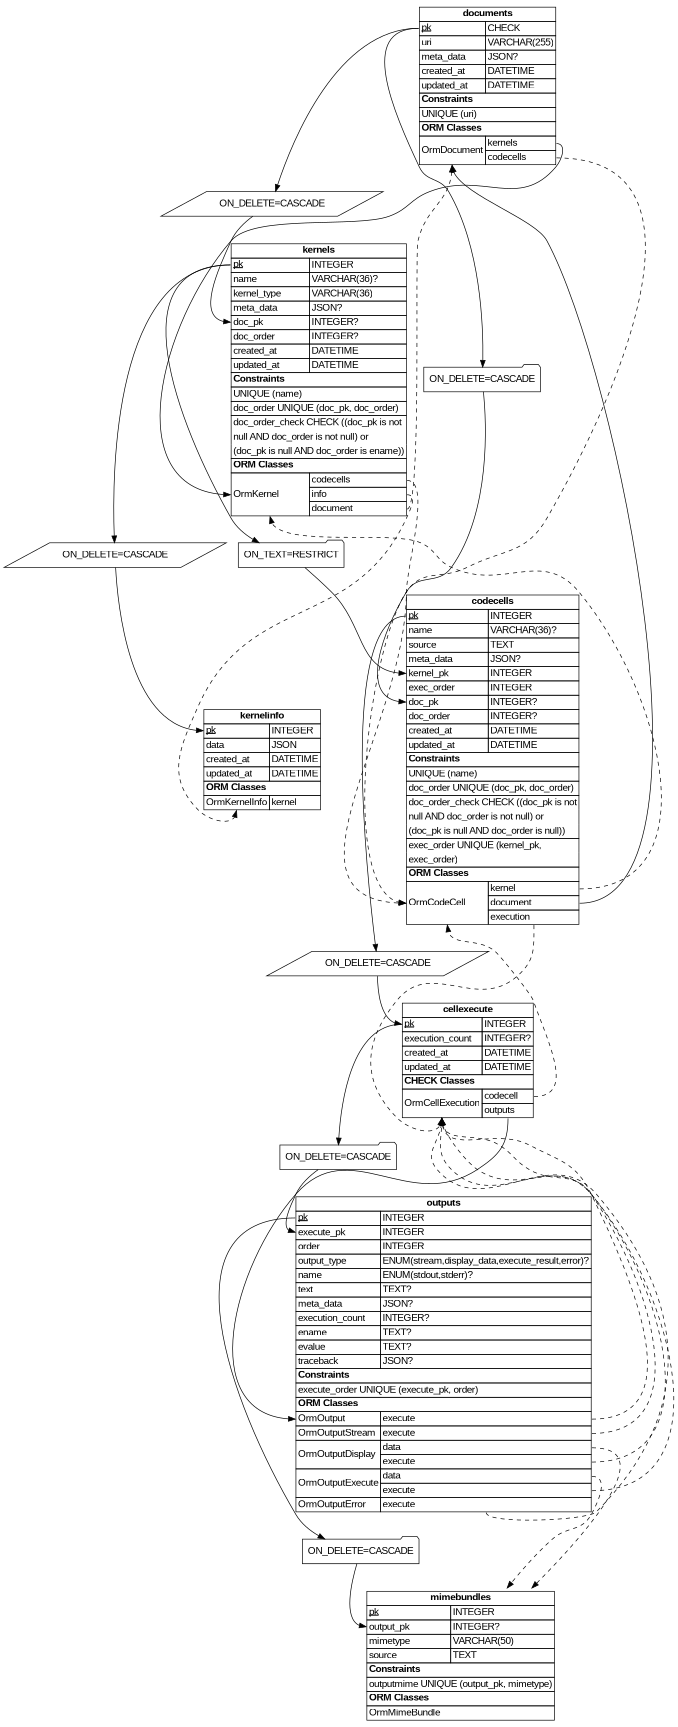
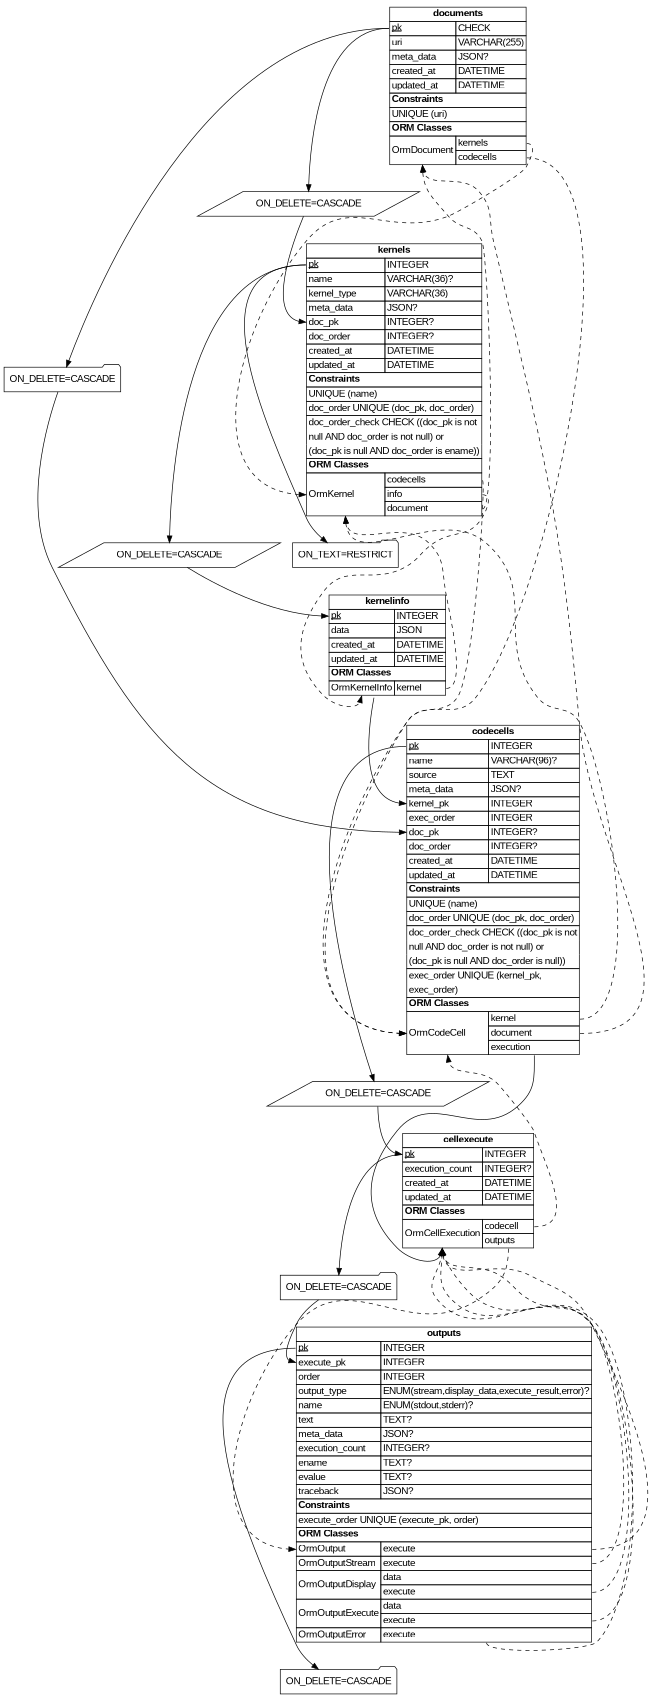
edge "documents" -> "kernels": style solid -> dashed
edge "codecells" -> "documents": style solid -> dashed
edge "kernelinfo" -> "kernels": added
edge "ON_TEXT=RESTRICT" -> "codecells": now "kernelinfo" -> "codecells"
node "codecells": text "VARCHAR(36)?" -> "VARCHAR(96)?"
edge "codecells" -> "cellexecute": style dashed -> solid
node "cellexecute": text "CHECK Classes" -> "ORM Classes"
edge "cellexecute" -> "outputs": style solid -> dashed
node "mimebundles": removed
